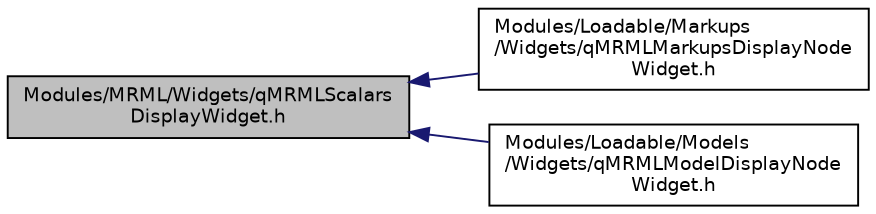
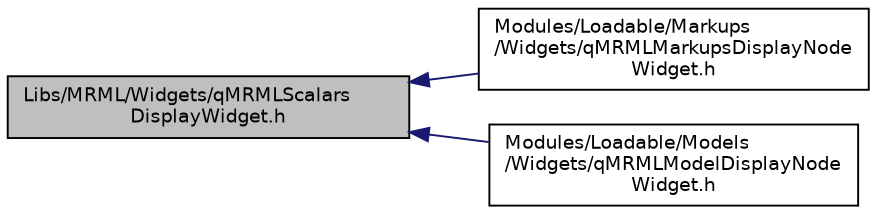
node "Modules/MRML/Widgets/qMRMLScalars DisplayWidget.h": label "Modules/MRML/Widgets/qMRMLScalars DisplayWidget.h" -> "Libs/MRML/Widgets/qMRMLScalars DisplayWidget.h"
